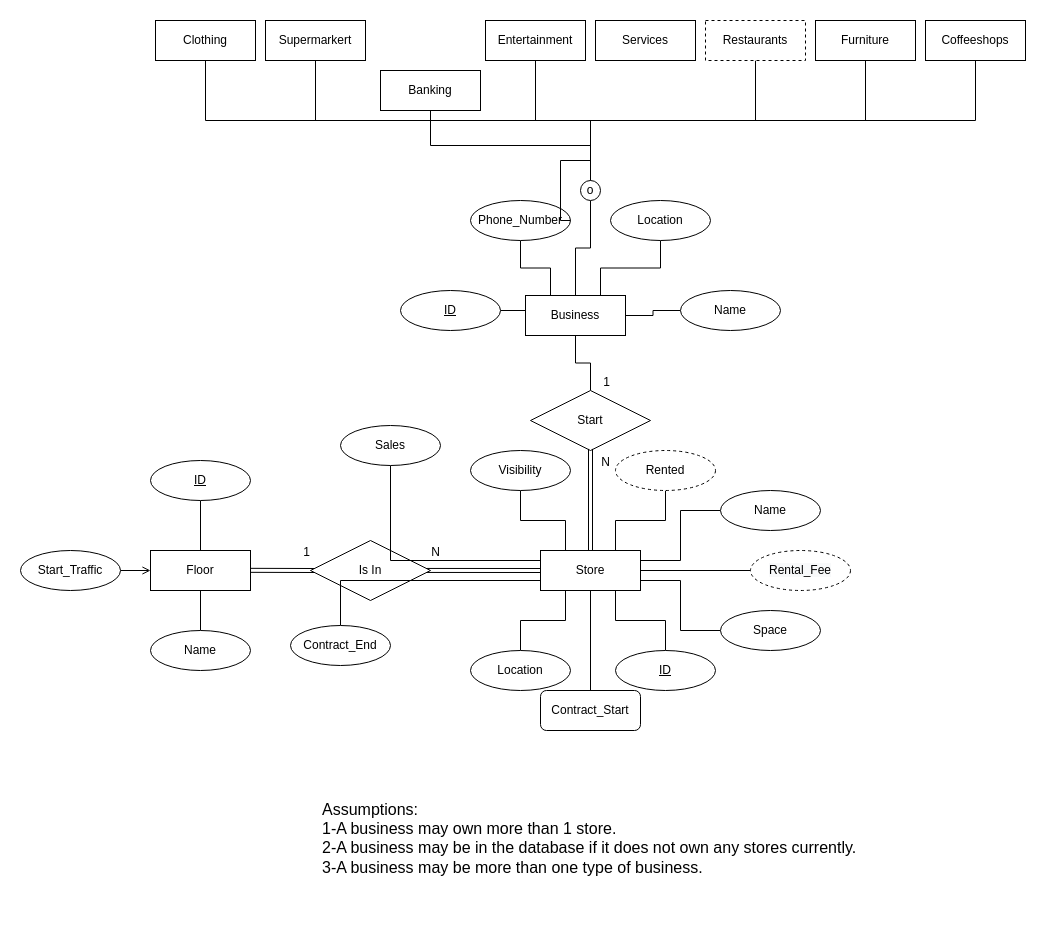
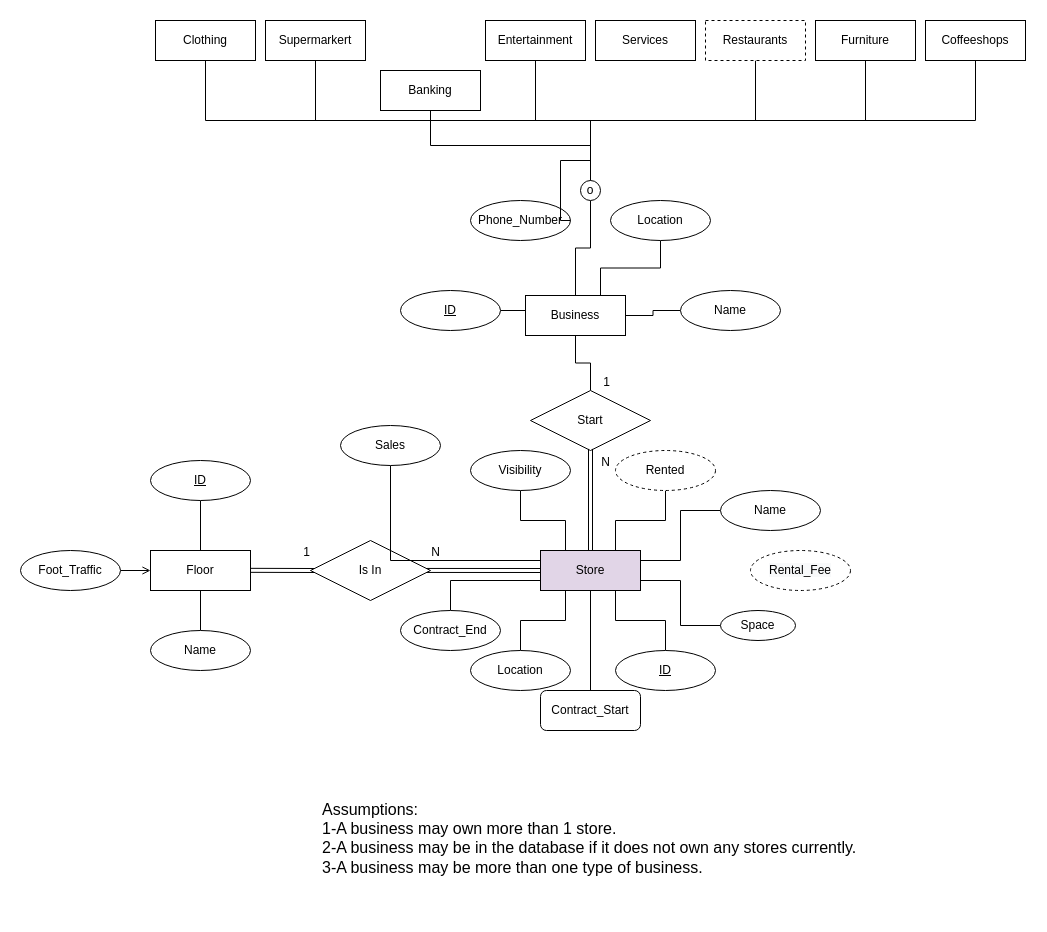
edge "Phone_Number" -- "Business": removed
node "Start_Traffic": label "Start_Traffic" -> "Foot_Traffic"
node "Store": fillcolor #ffffff -> #e1d5e7
edge "Store" -- "Rental_Fee": removed
node "Space": size 100x40 -> 75x30
node "Contract_End": moved (341, 646) -> (451, 631)
